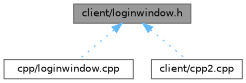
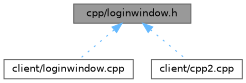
node "client/loginwindow.h": label "client/loginwindow.h" -> "cpp/loginwindow.h"
node "cpp/loginwindow.cpp": label "cpp/loginwindow.cpp" -> "client/loginwindow.cpp"
